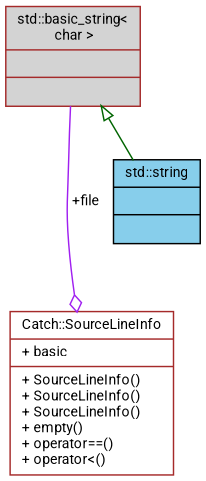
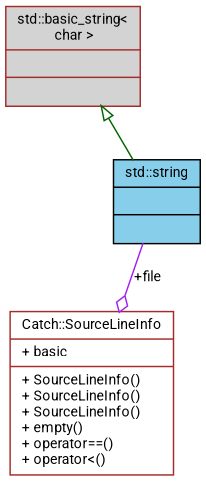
edge "std::basic_string<" -> "Catch::SourceLineInfo": now "std::string" -> "Catch::SourceLineInfo"
